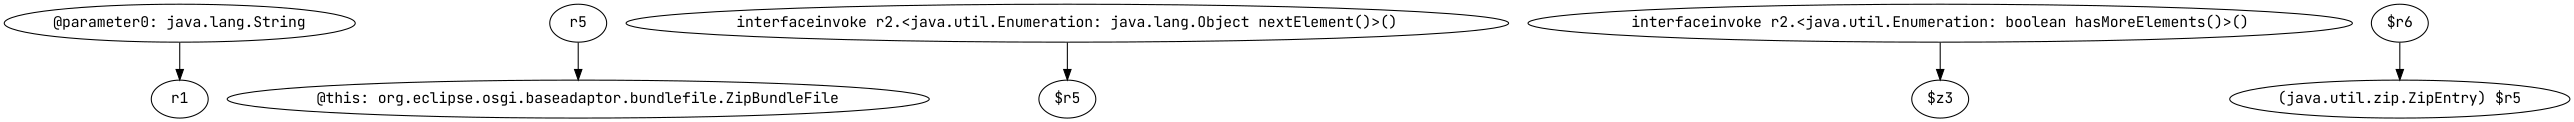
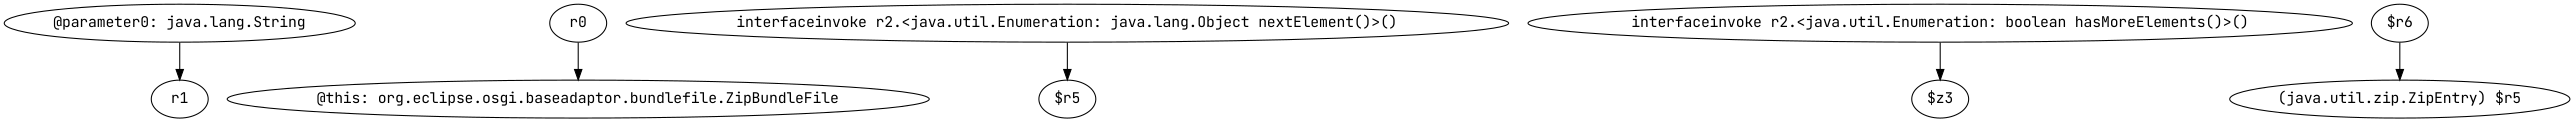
node "r5": label "r5" -> "r0"
